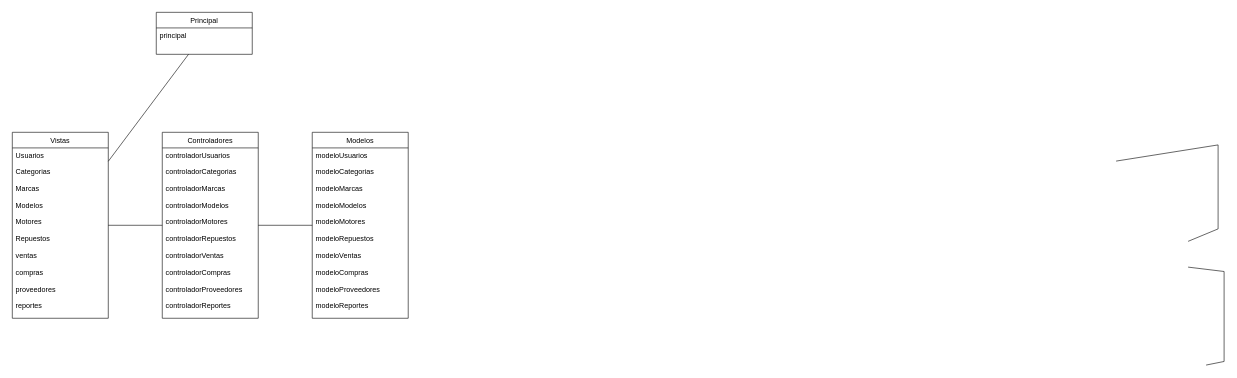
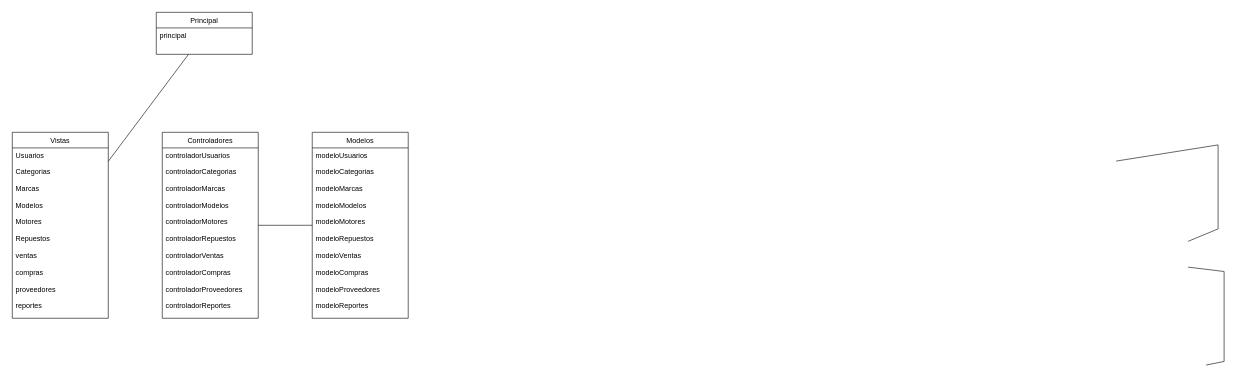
edge "Vistas" -- "Controladores": removed
